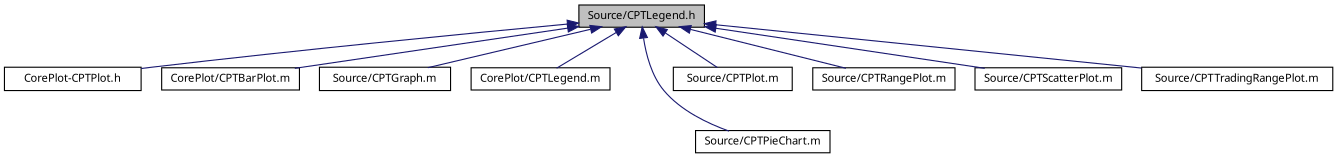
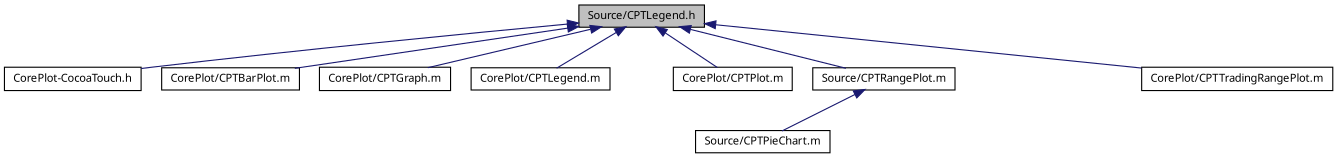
node "CorePlot-CPTPlot.h": label "CorePlot-CPTPlot.h" -> "CorePlot-CocoaTouch.h"
node "Source/CPTGraph.m": label "Source/CPTGraph.m" -> "CorePlot/CPTGraph.m"
node "Source/CPTPlot.m": label "Source/CPTPlot.m" -> "CorePlot/CPTPlot.m"
node "Source/CPTScatterPlot.m": removed
node "Source/CPTTradingRangePlot.m": label "Source/CPTTradingRangePlot.m" -> "CorePlot/CPTTradingRangePlot.m"
edge "Source/CPTPieChart.m" -> "Source/CPTLegend.h": now "Source/CPTPieChart.m" -> "Source/CPTRangePlot.m"
